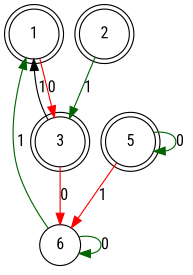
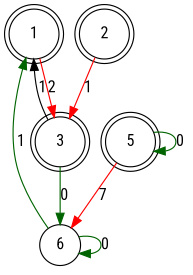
edge "2" -> "3": color darkgreen -> red
edge "1" -> "3": label "0" -> "2"
edge "3" -> "6": color red -> darkgreen
edge "5" -> "6": label "1" -> "7"
